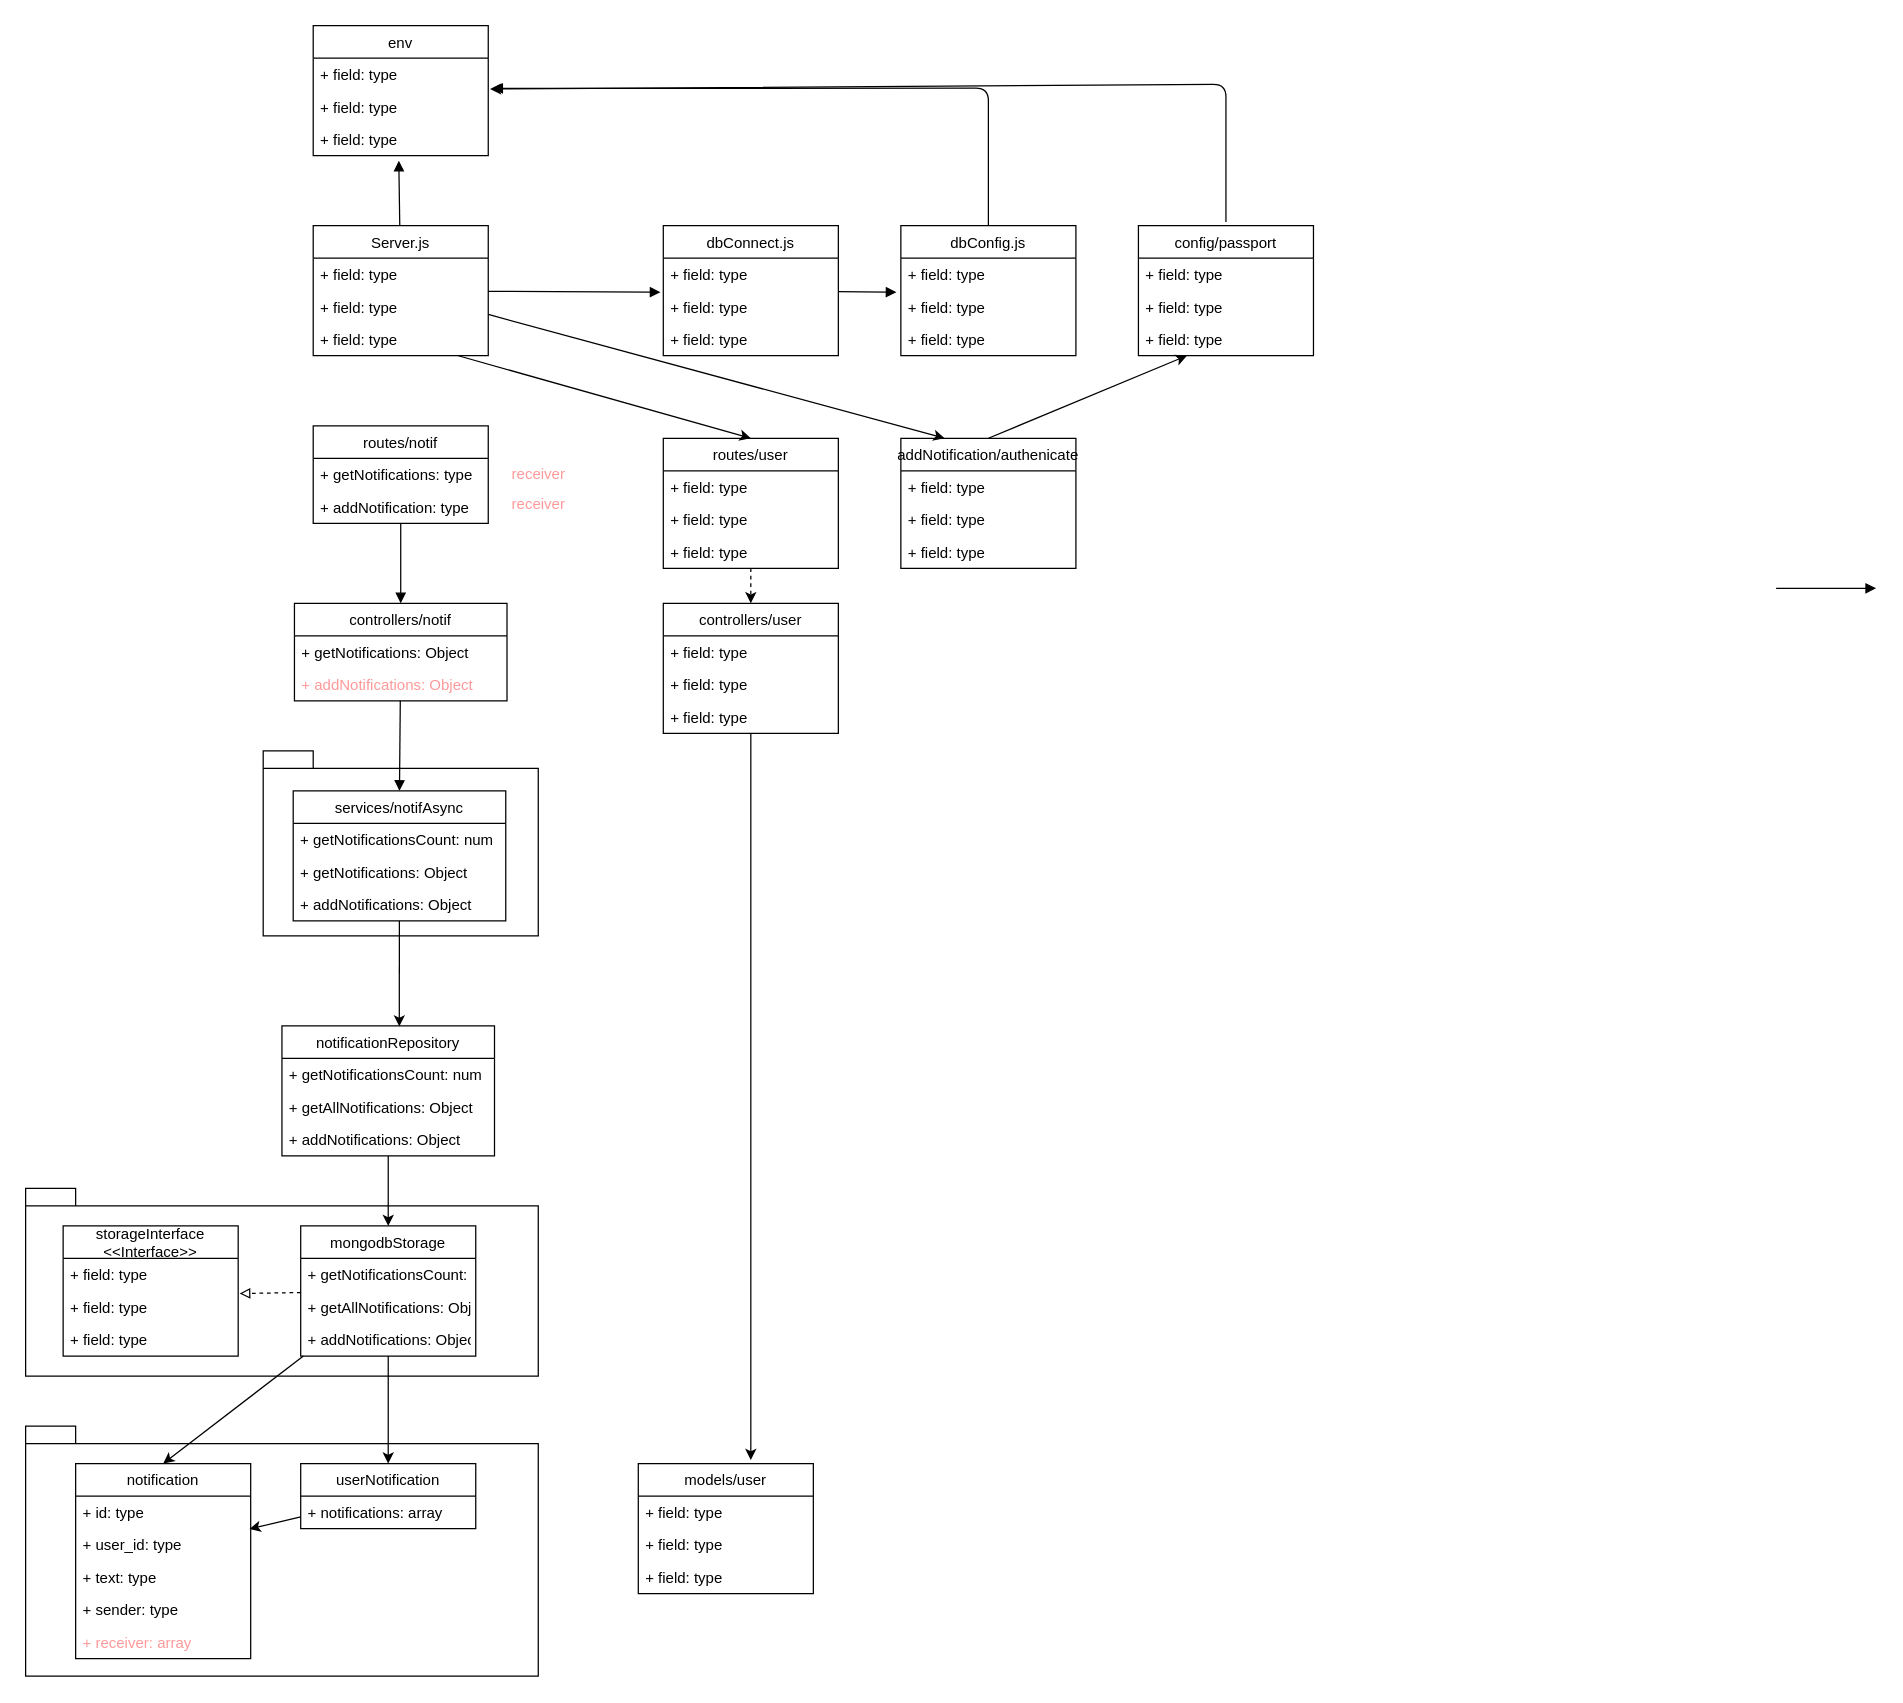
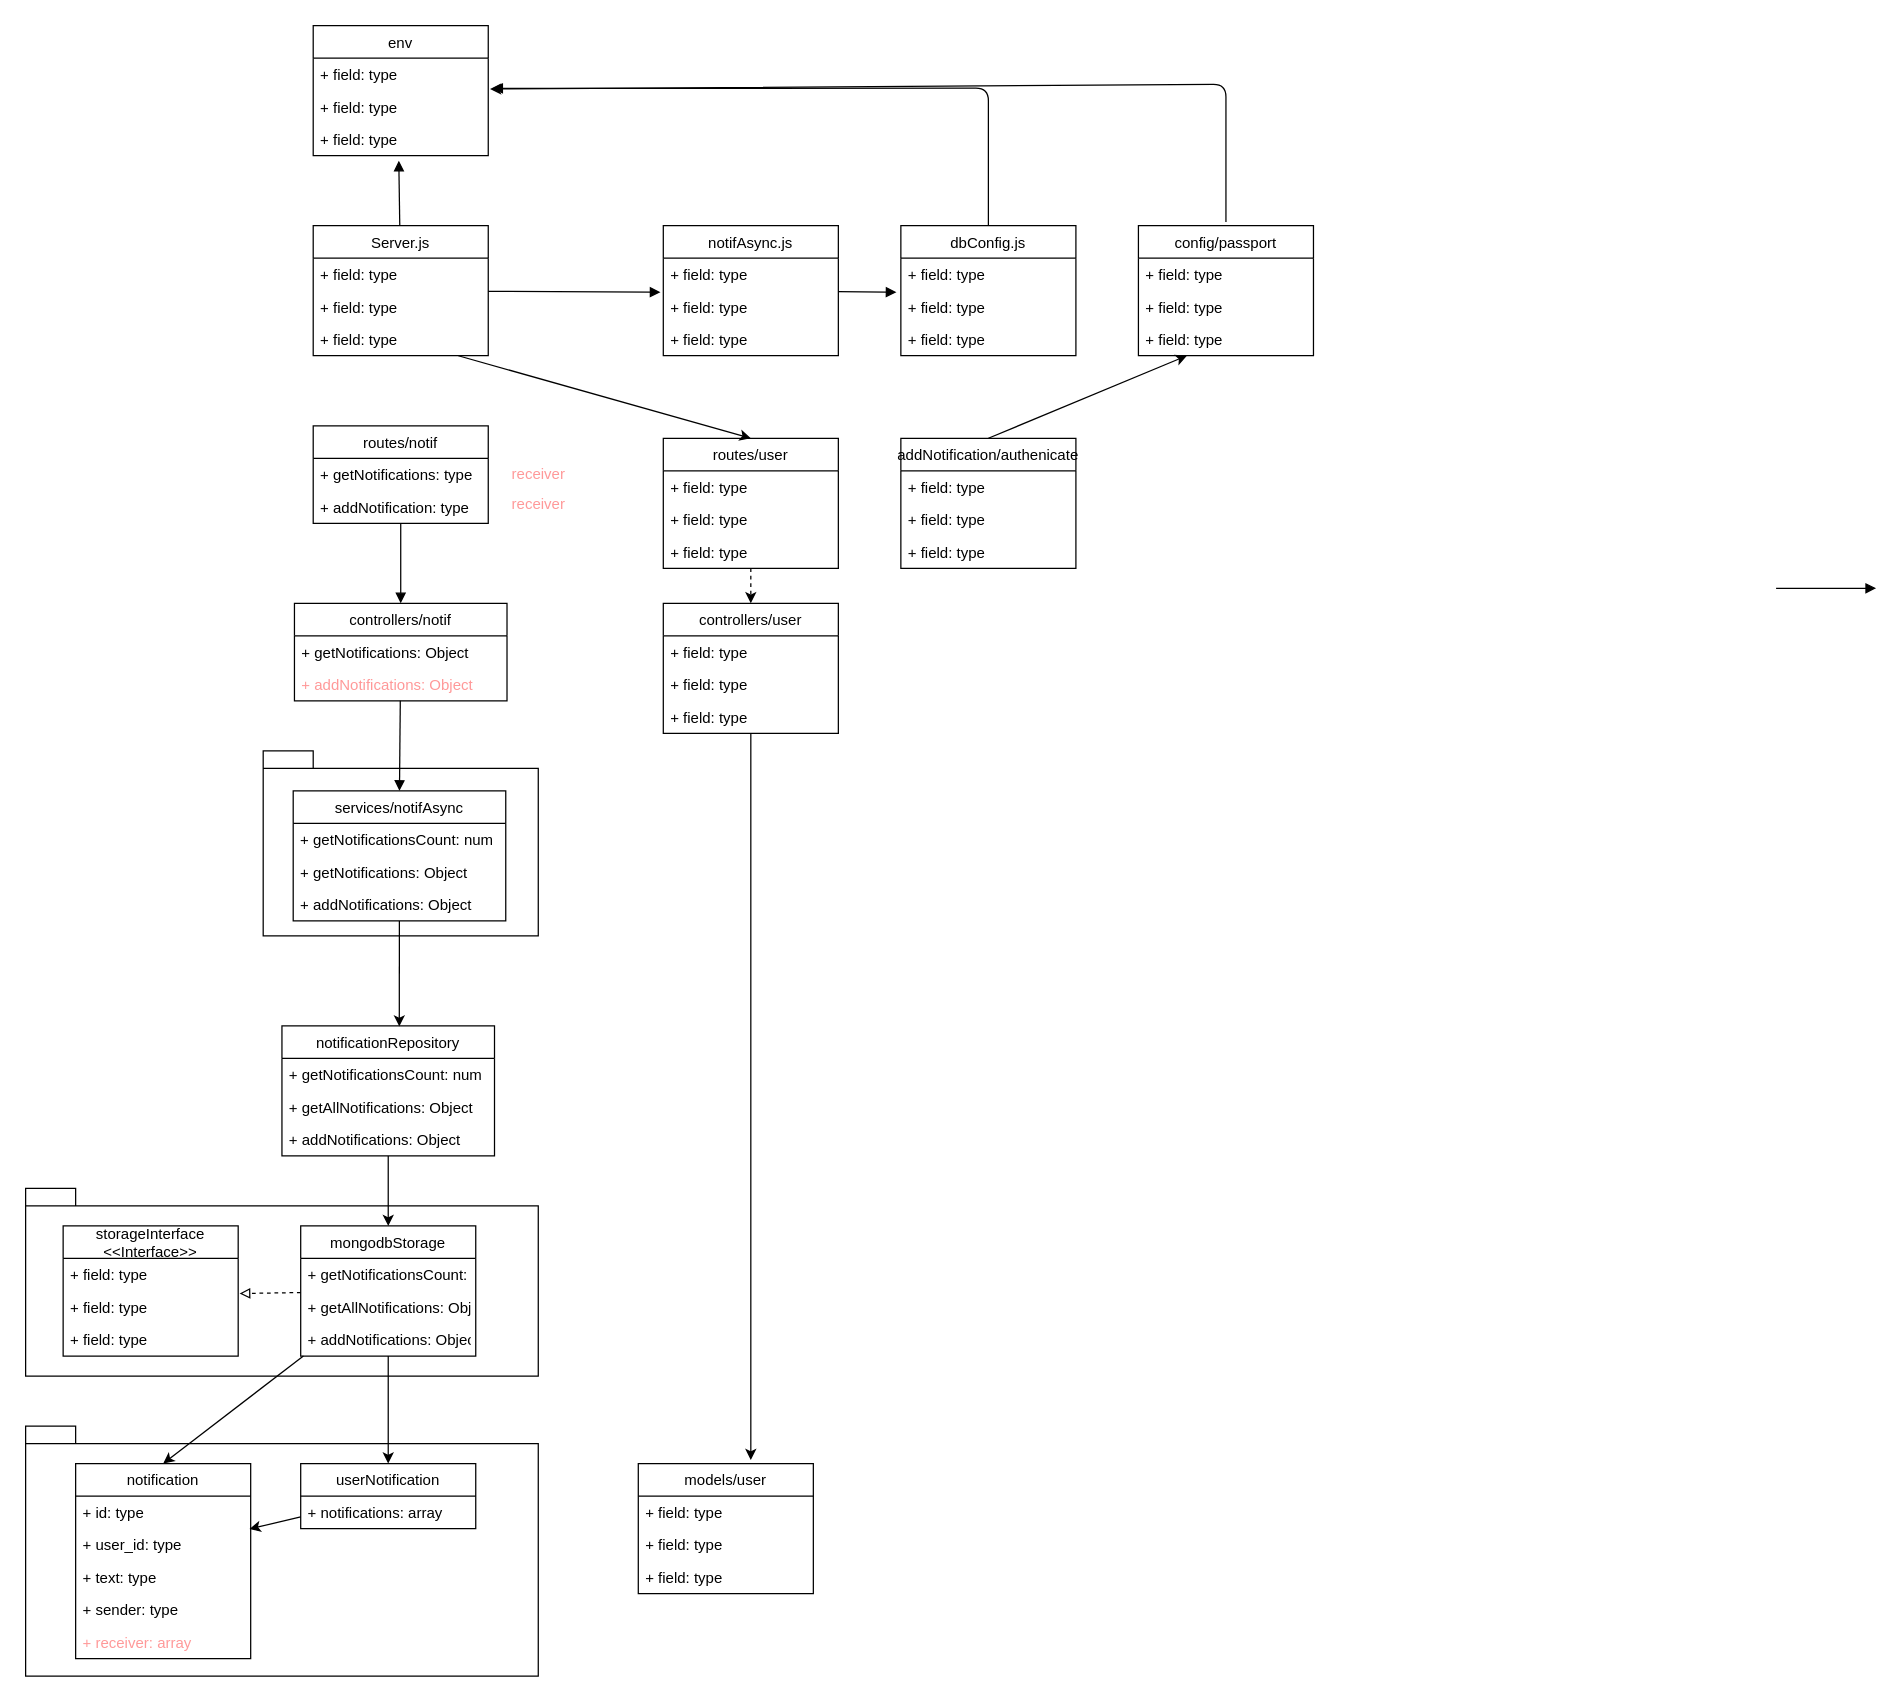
node "dbConnect.js": label "dbConnect.js" -> "notifAsync.js"
edge "Server.js" -> "addNotification/authenicate": removed
